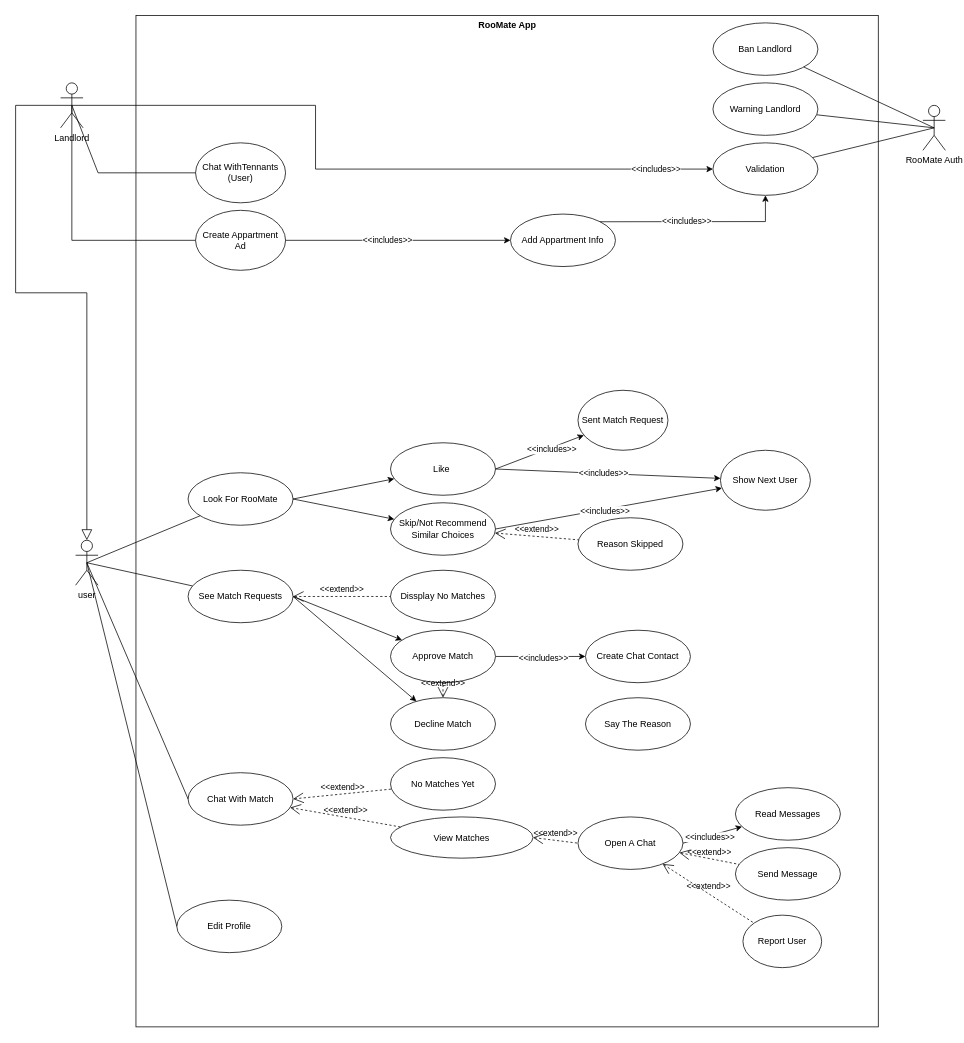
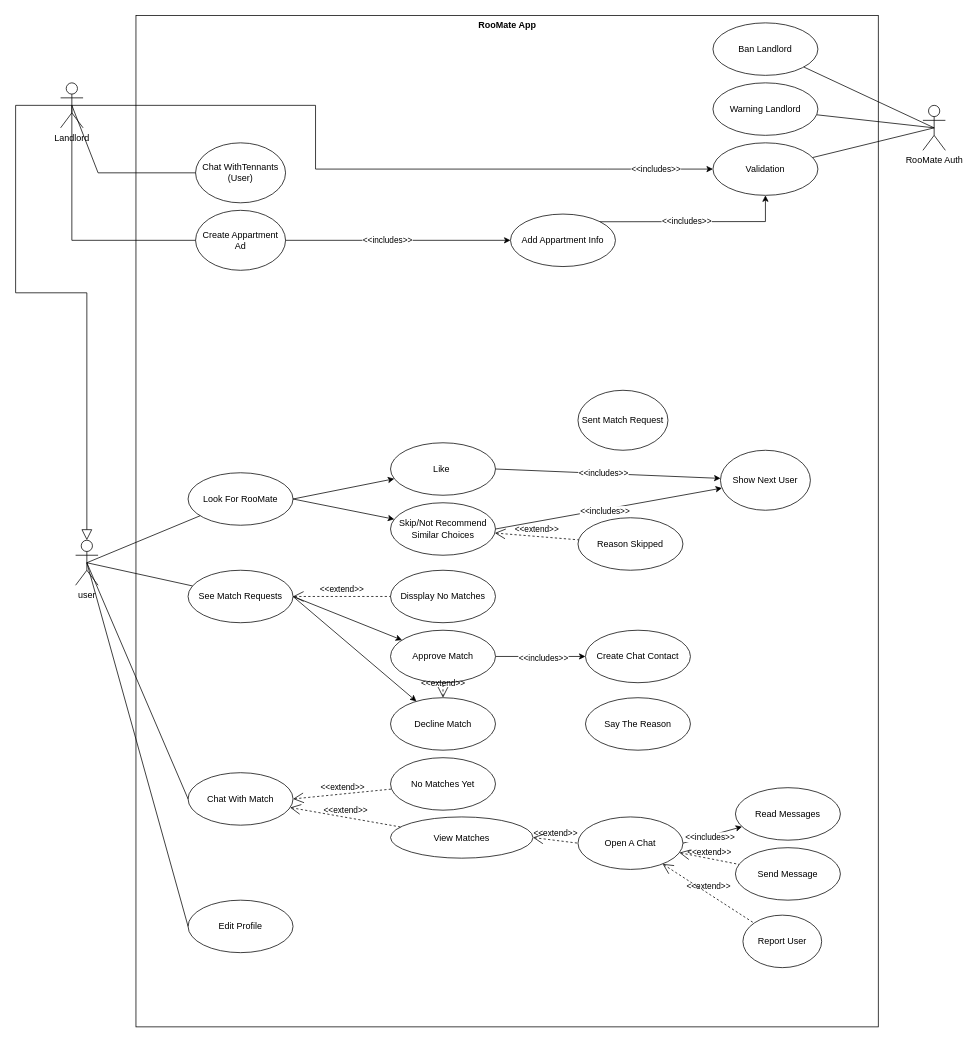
edge "Like" -> "Sent Match Request": removed, label "<<includes>>"
node "Edit Profile": moved (229, 927) -> (240, 927)
